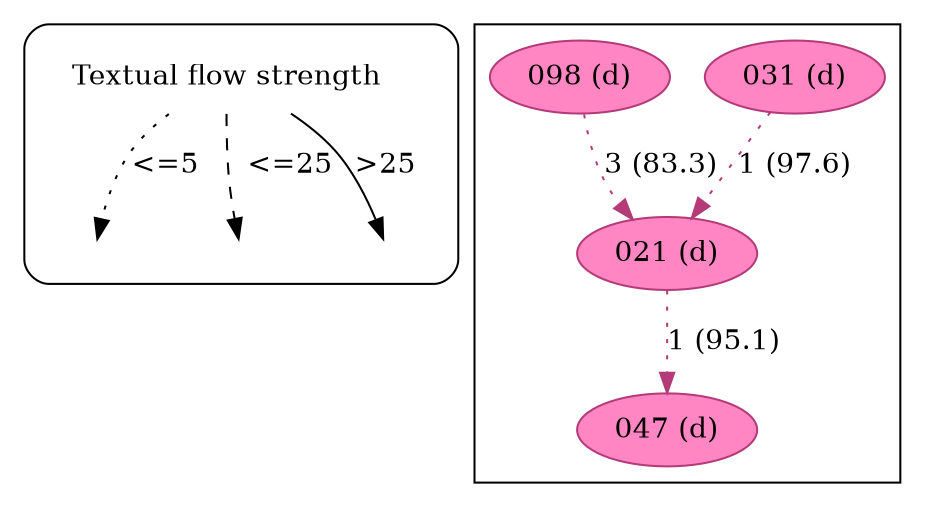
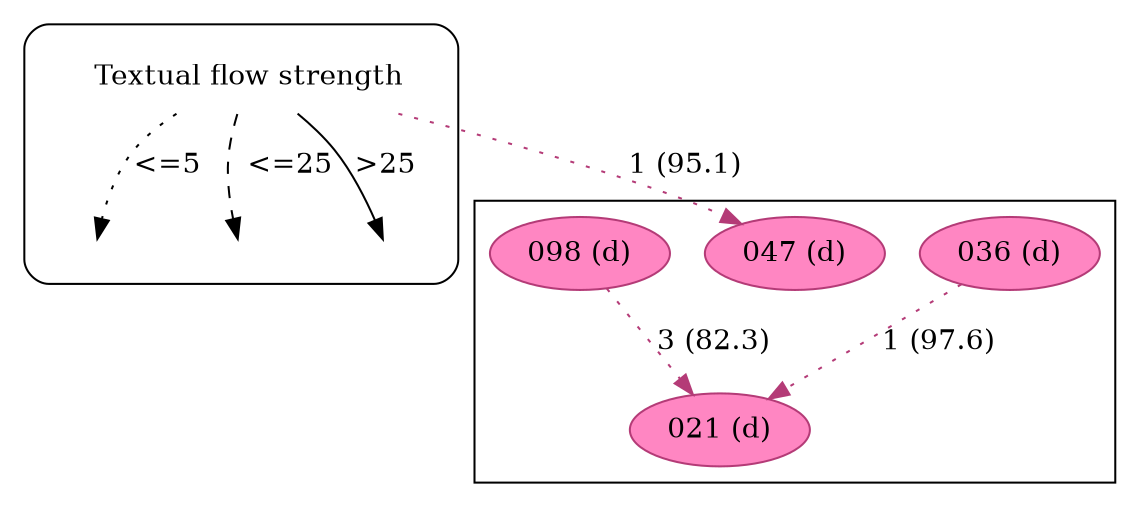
node "031 (d)": label "031 (d)" -> "036 (d)"
edge "098 (d)" -> "021 (d)": label "3 (83.3)" -> "3 (82.3)"
edge "021 (d)" -> "047 (d)": now "Textual flow strength" -> "047 (d)"
